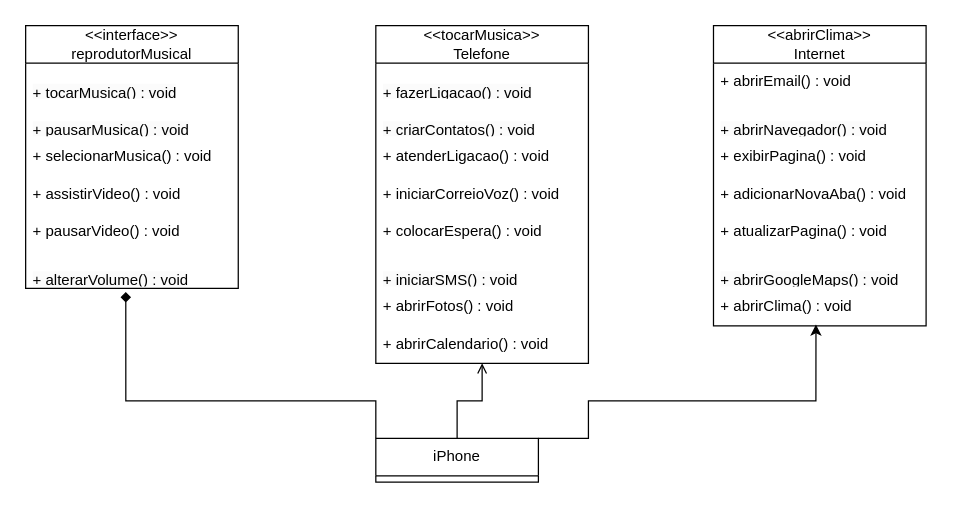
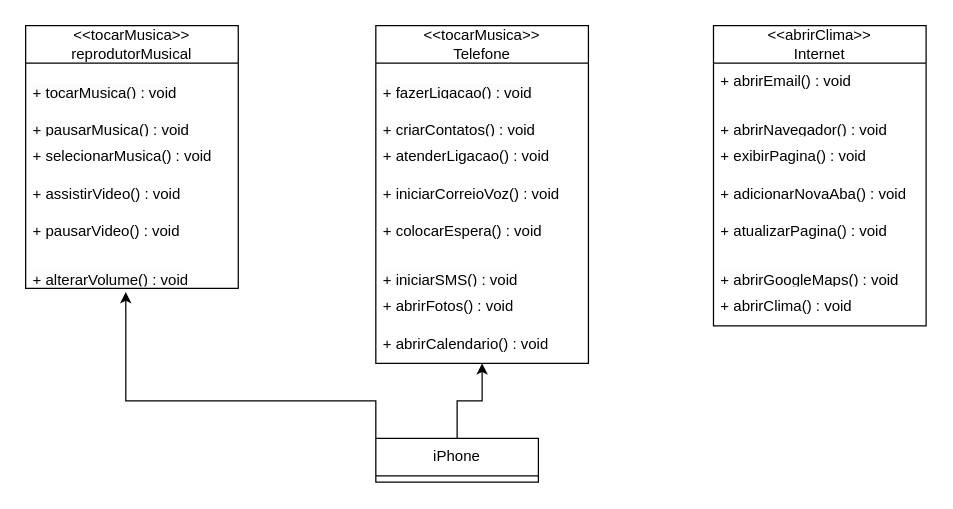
node "<<interface>> reprodutorMusical": label "<<interface>> reprodutorMusical" -> "<<tocarMusica>> reprodutorMusical"
edge "iPhone" -> "+ alterarVolume() : void": arrowhead diamond -> classic
edge "iPhone" -> "+ abrirCalendario() : void": arrowhead open -> classic
edge "iPhone" -> "+ abrirClima() : void": removed
